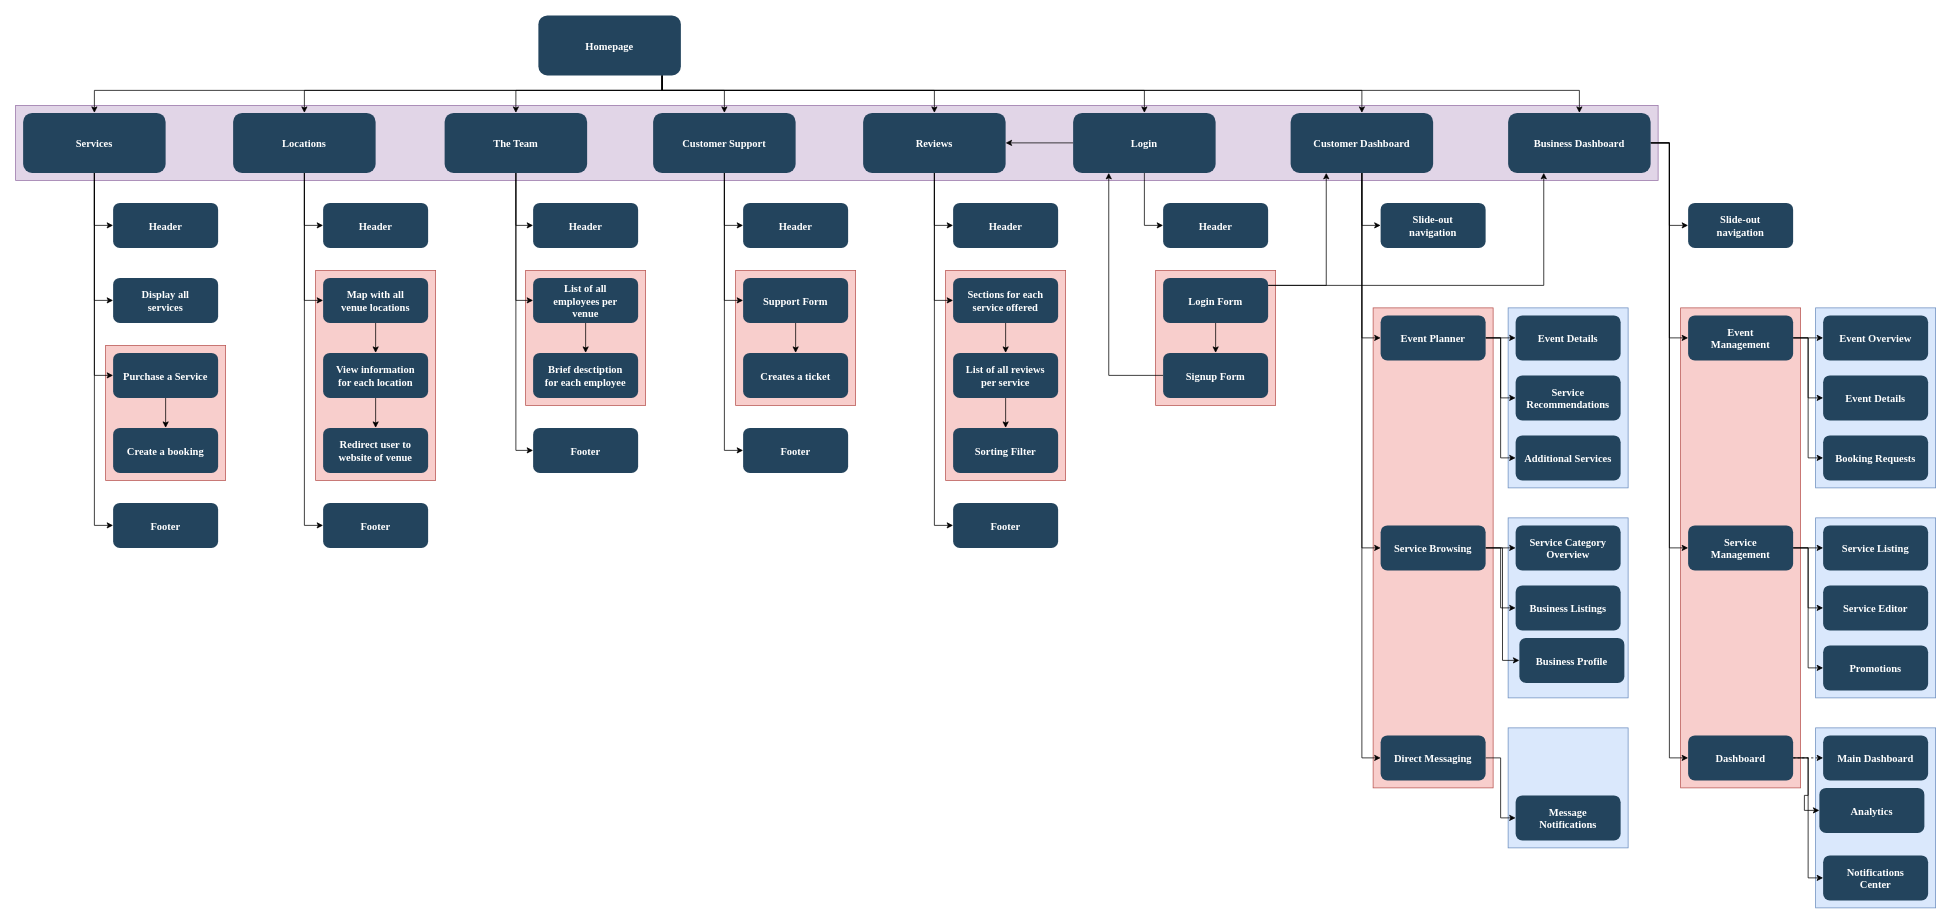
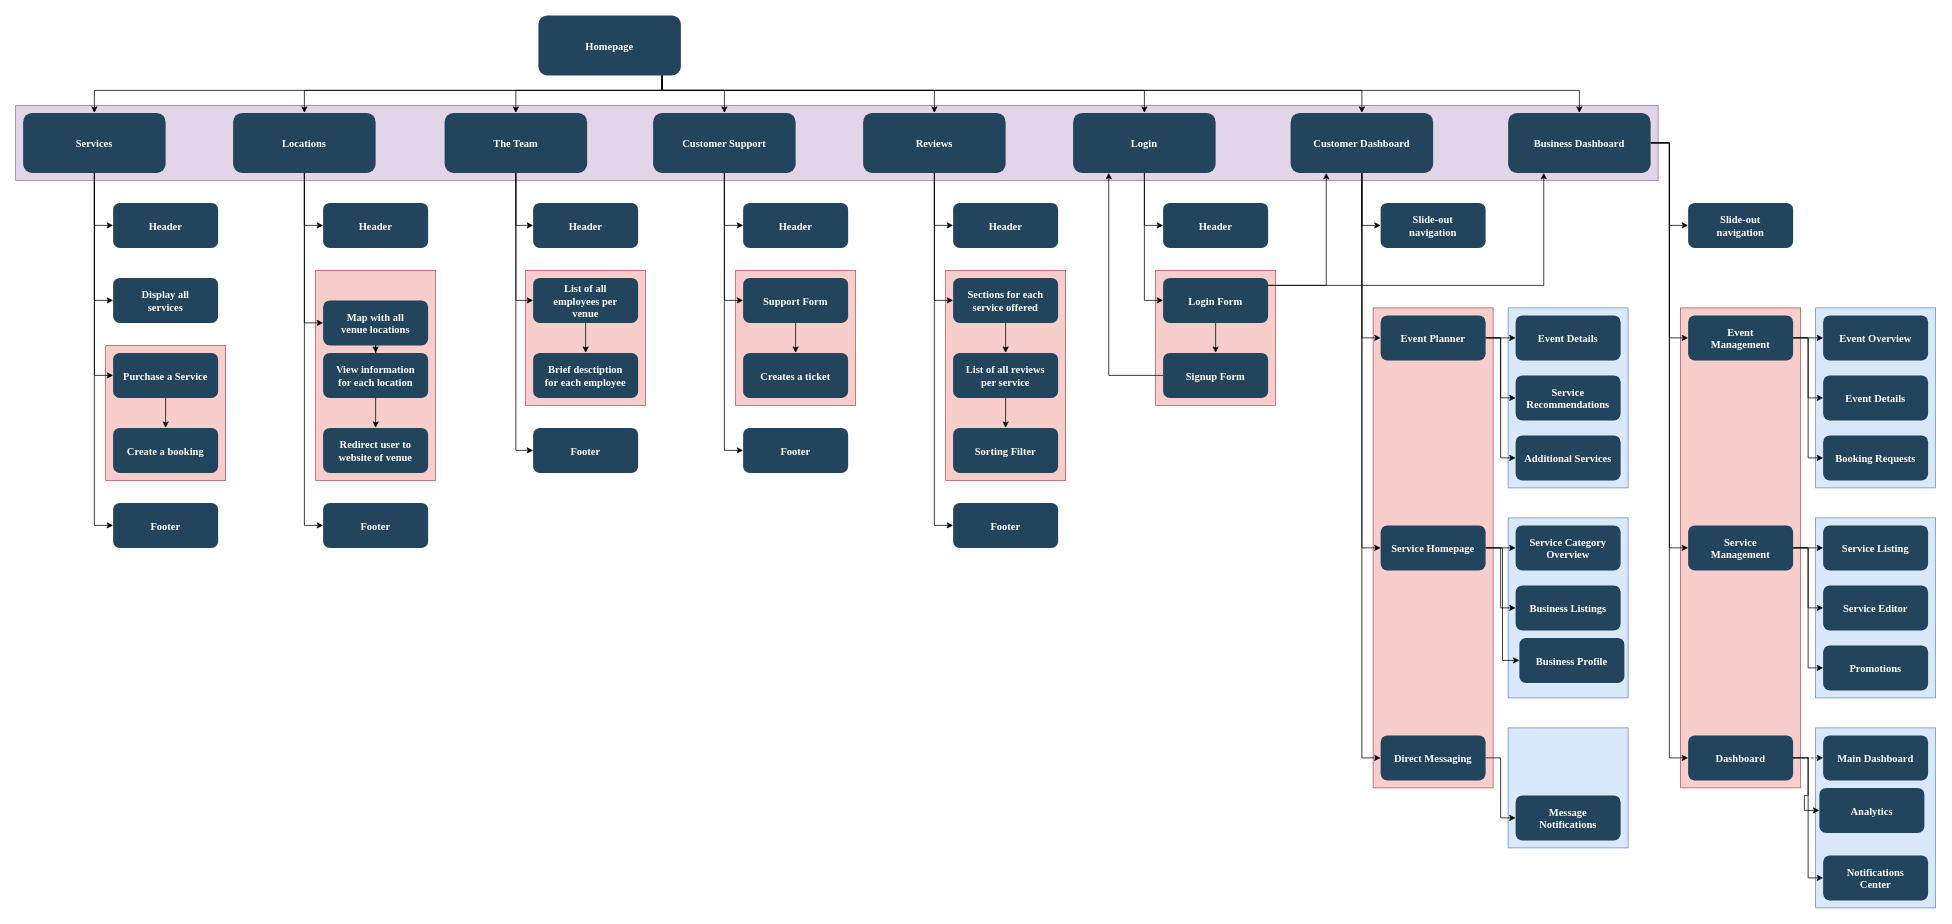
edge "Login" -> "Reviews": now "Login" -> "Login Form"
node "Map with all venue locations": moved (375, 300) -> (375, 323)
node "Service Browsing": label "Service Browsing" -> "Service Homepage"
